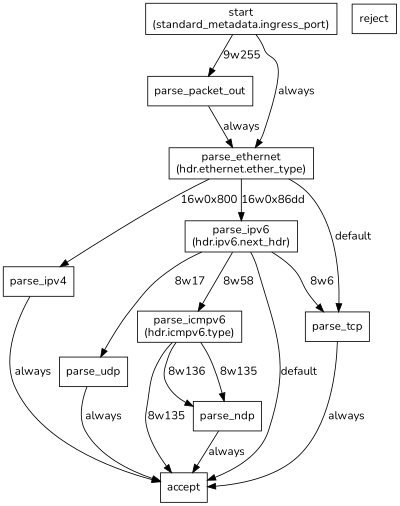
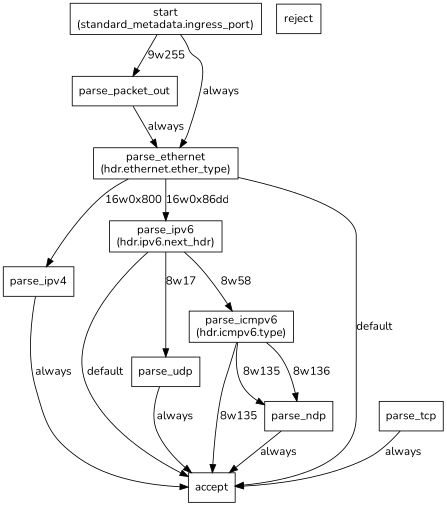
edge "parse_ethernet (hdr.ethernet.ether_type)" -> "parse_tcp": now "parse_ethernet (hdr.ethernet.ether_type)" -> "accept"
edge "parse_ipv6 (hdr.ipv6.next_hdr)" -> "parse_tcp": removed, label "8w6"
